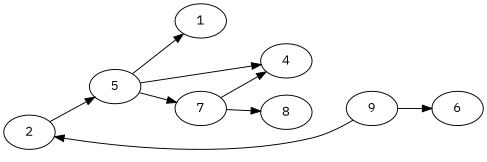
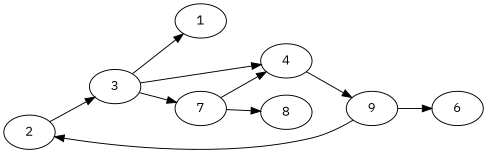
edge "4" -> "9": added
node "5": label "5" -> "3"
